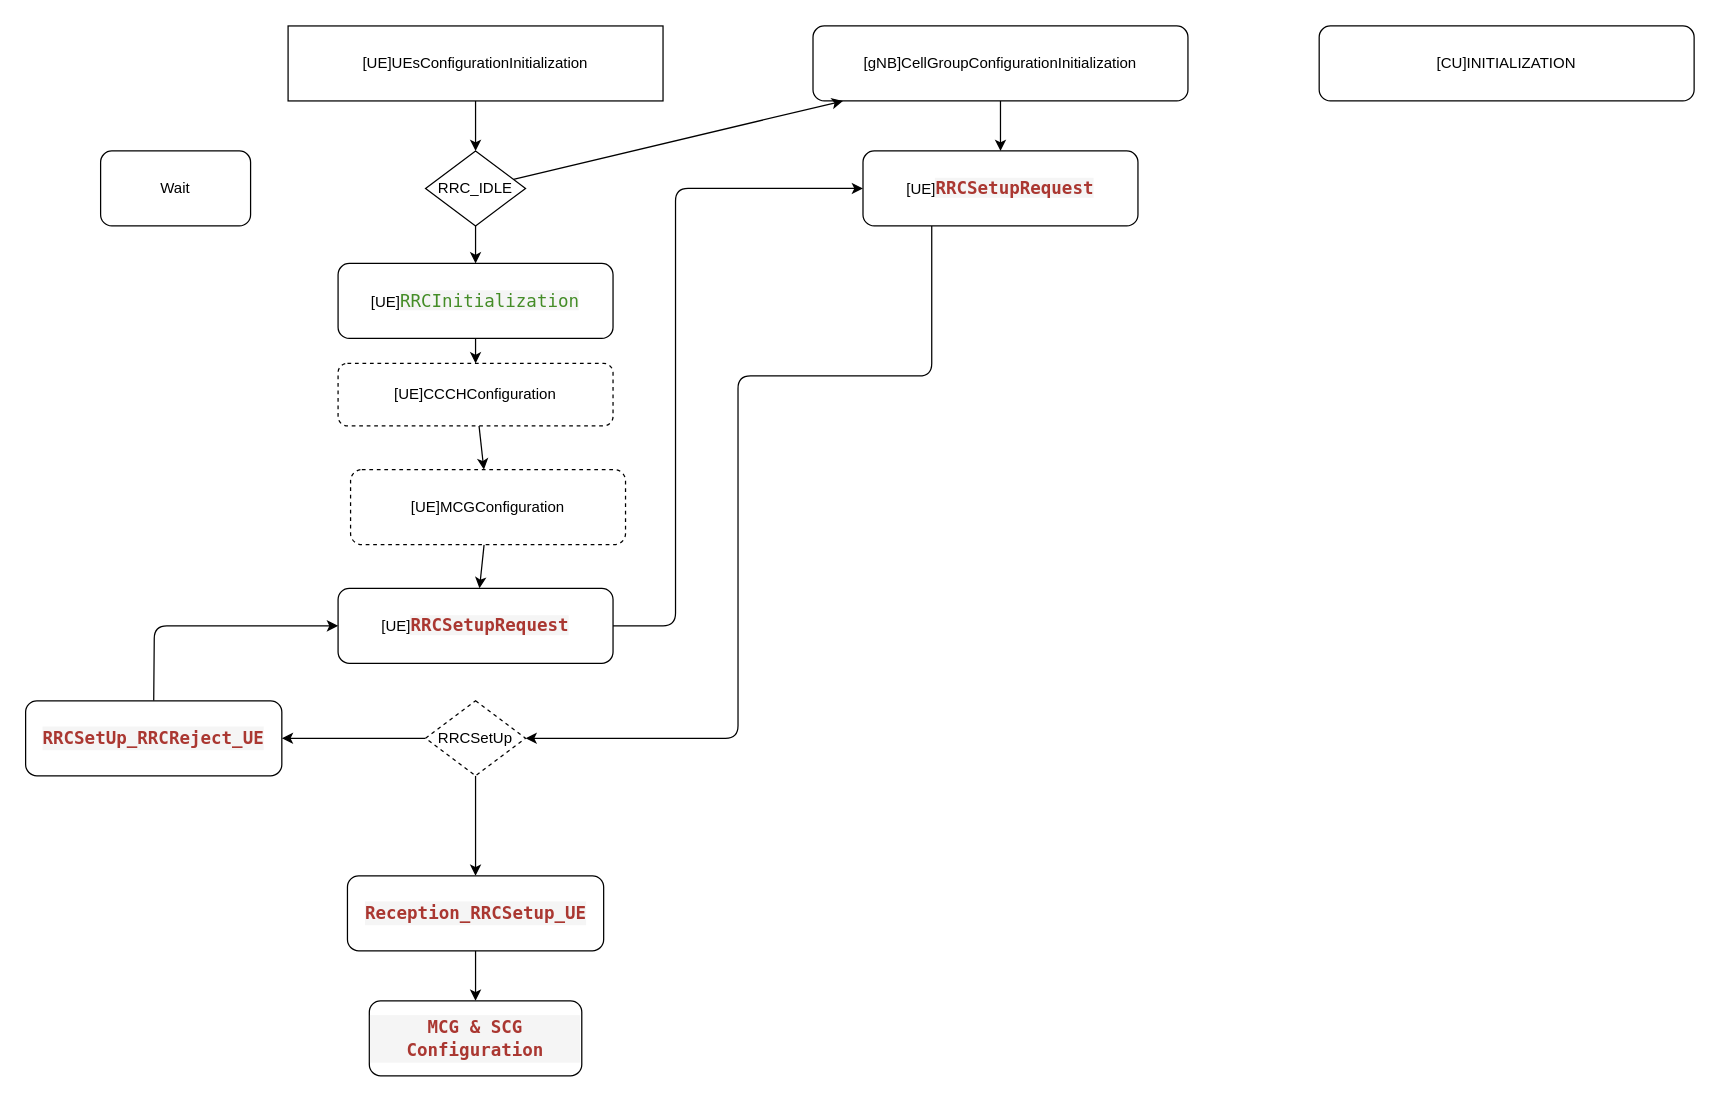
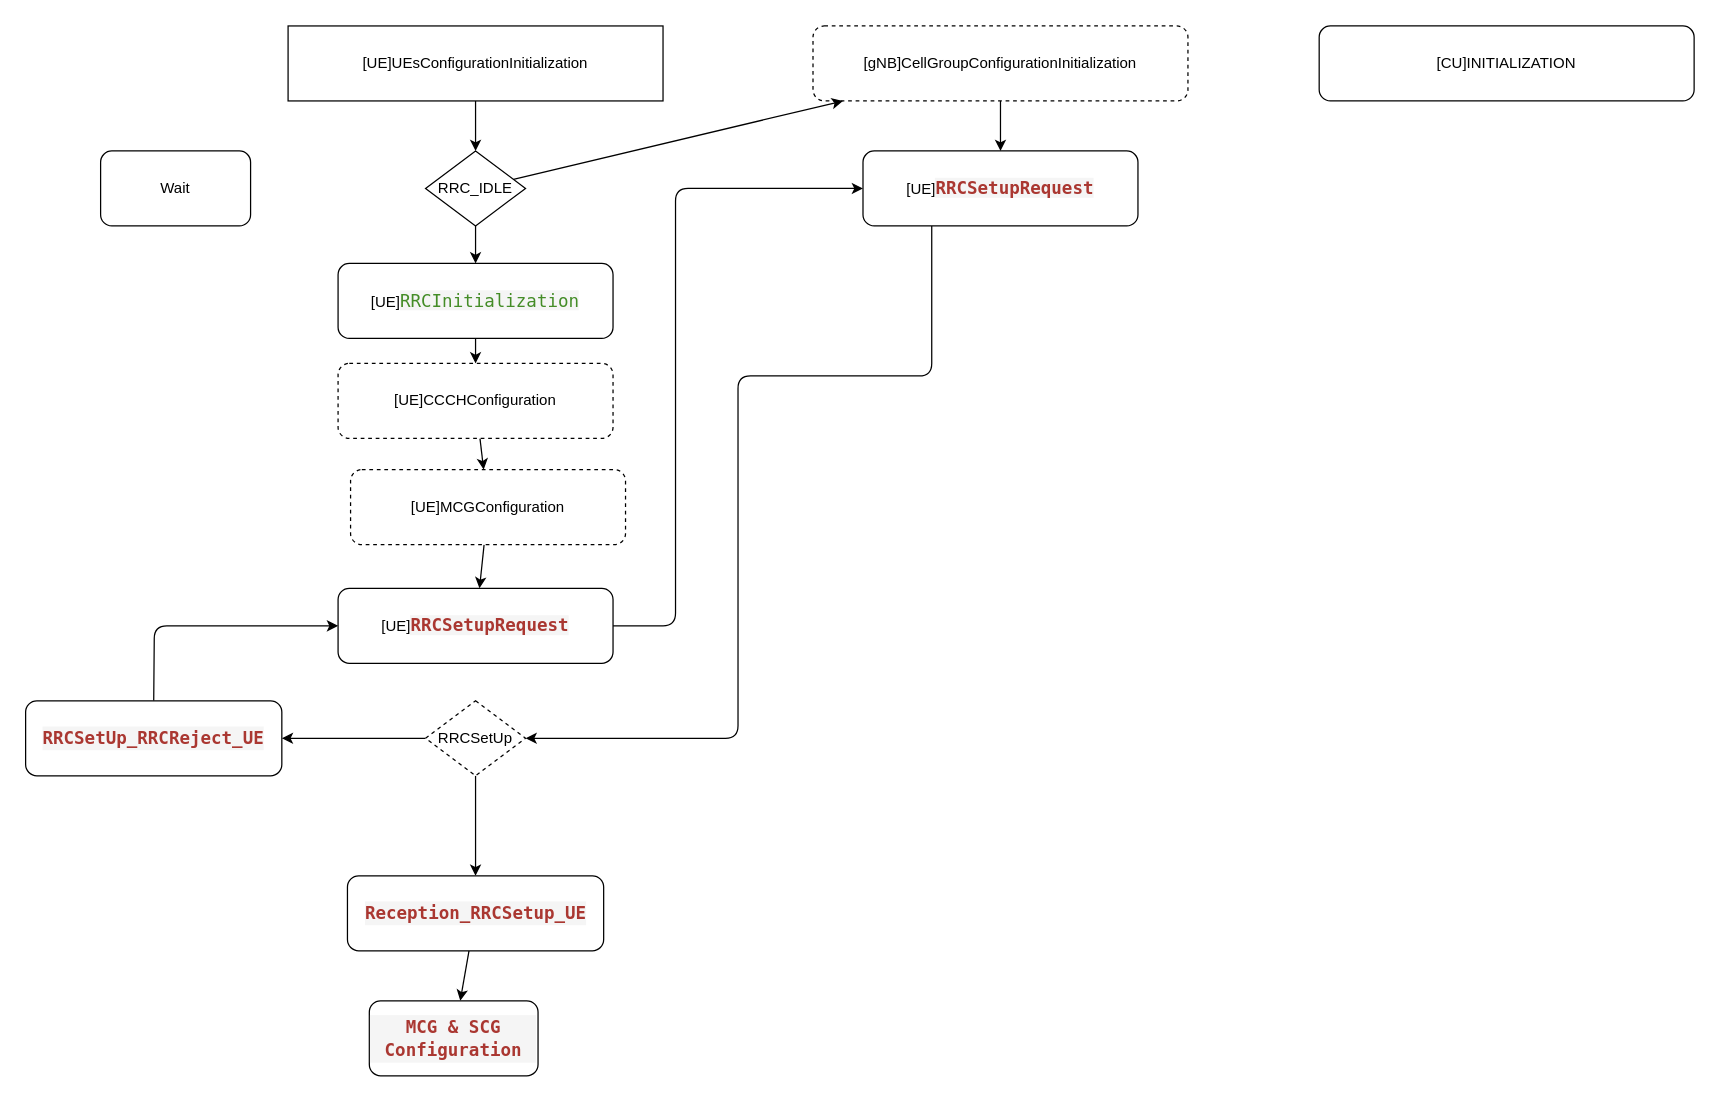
node "[gNB]CellGroupConfigurationInitialization": style solid -> dashed
node "[UE]CCCHConfiguration": size 275x63 -> 275x75
node "MCG & SCG Configuration": size 213x75 -> 169x75
